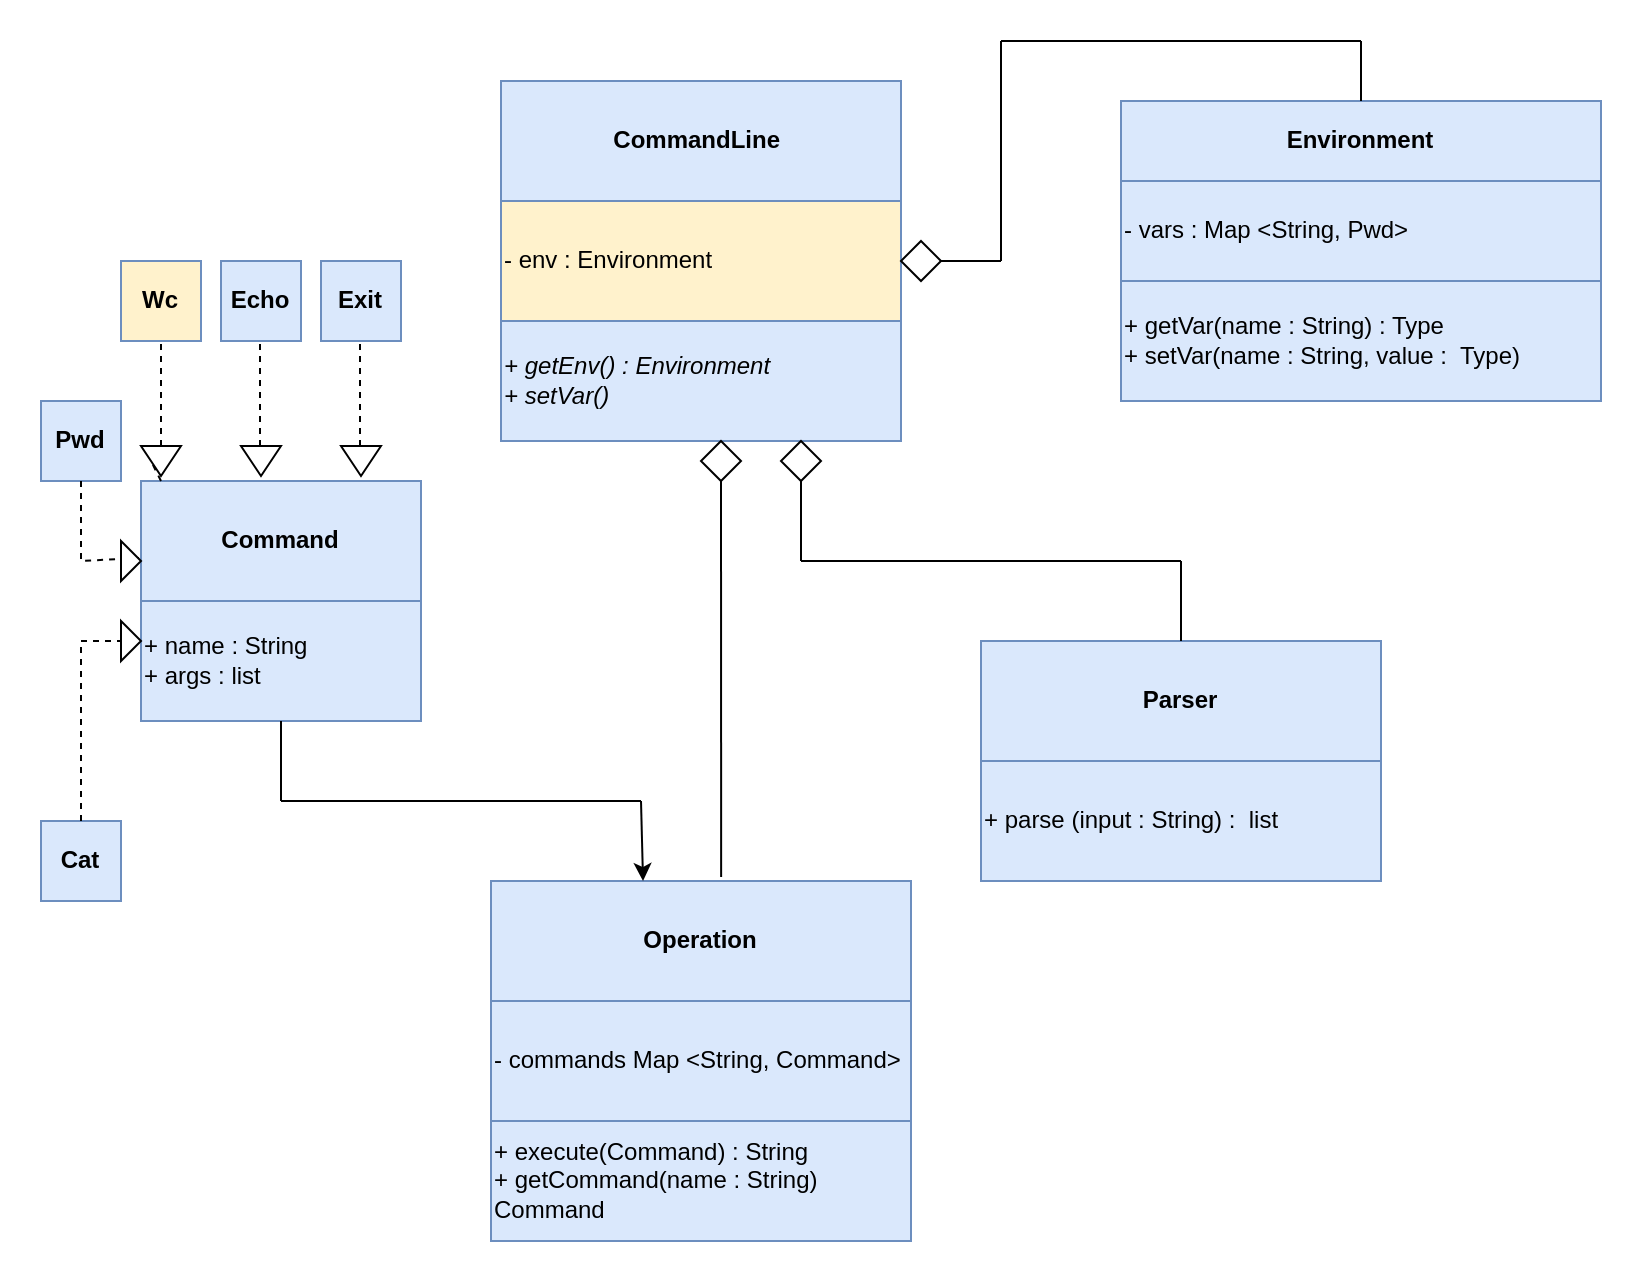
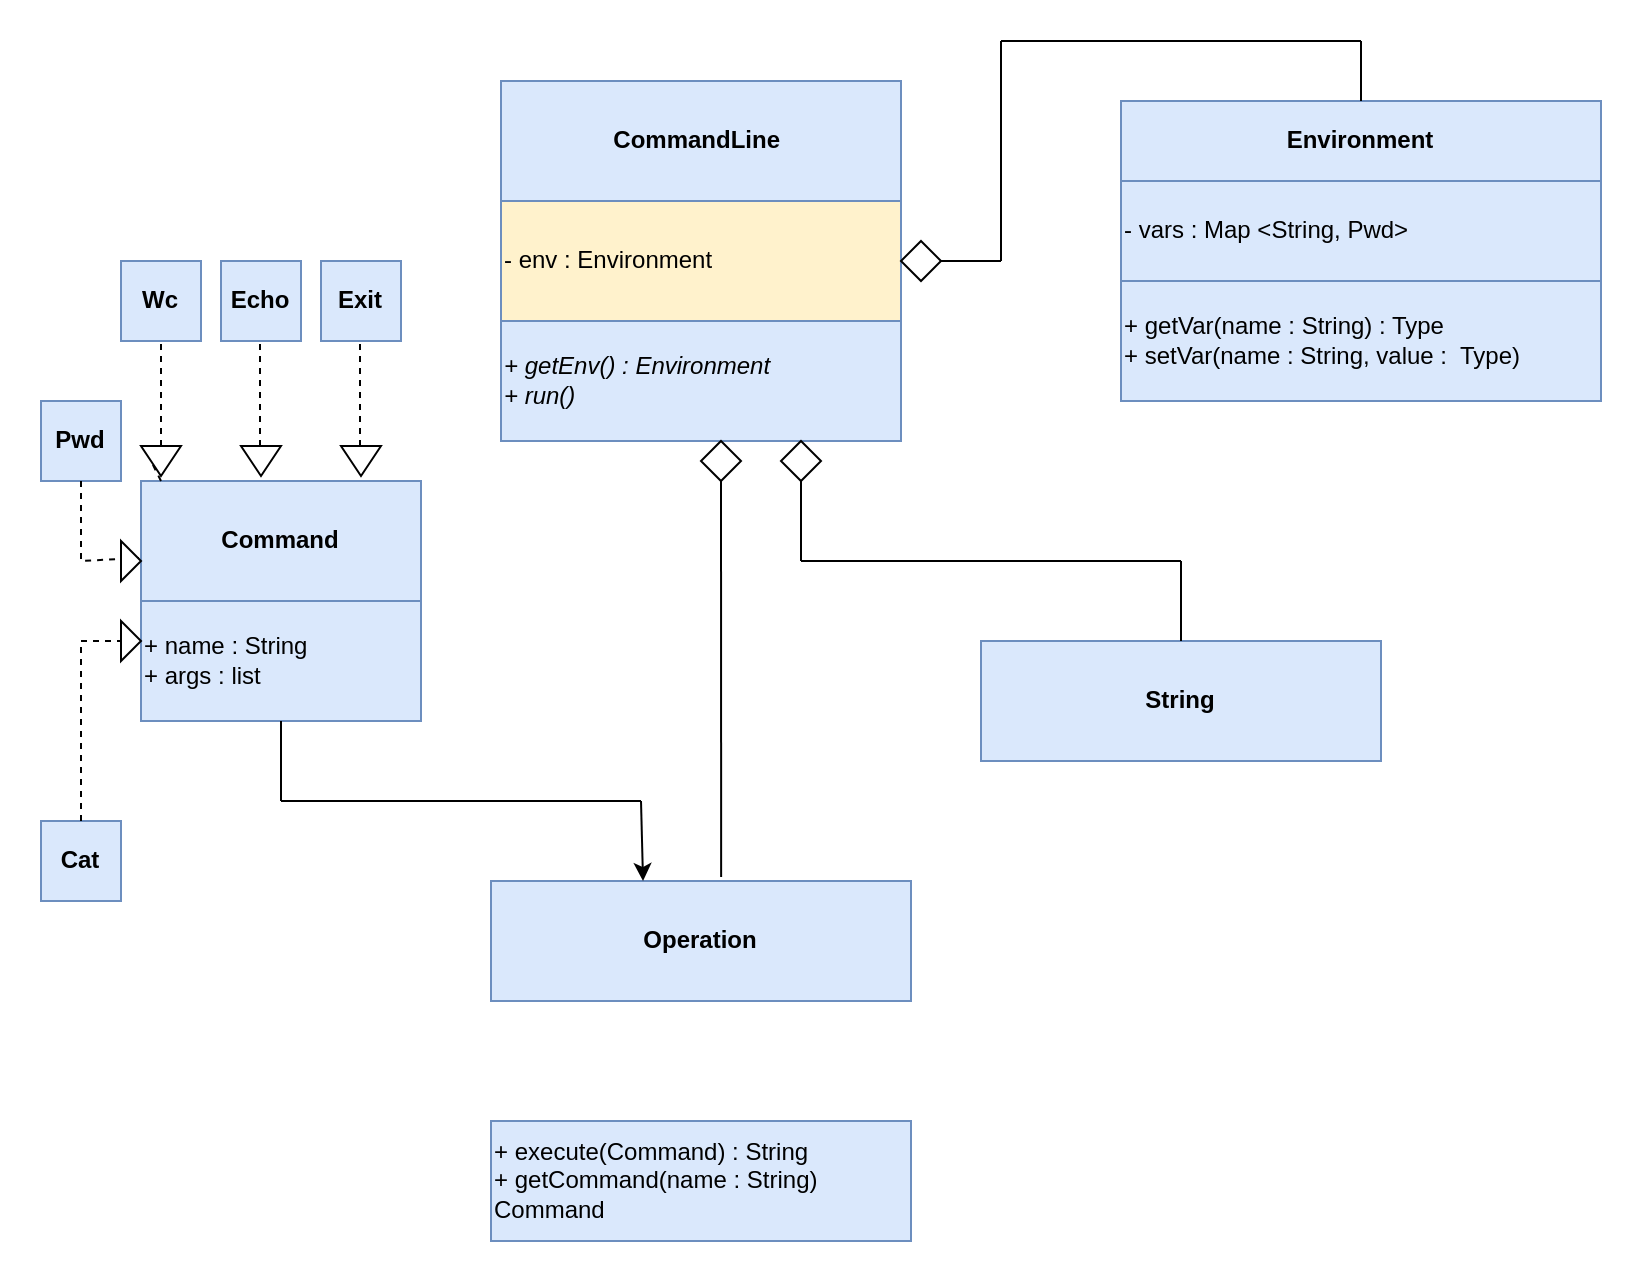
node "Wc": fillcolor #fff2cc -> #dae8fc
node "+ getEnv() : Environment + setVar()": label "+ getEnv() : Environment + setVar()" -> "+ getEnv() : Environment + run()"
node "Parser": label "Parser" -> "String"
node "+ parse (input : String) : list": removed
node "- commands Map <String, Command>": removed
